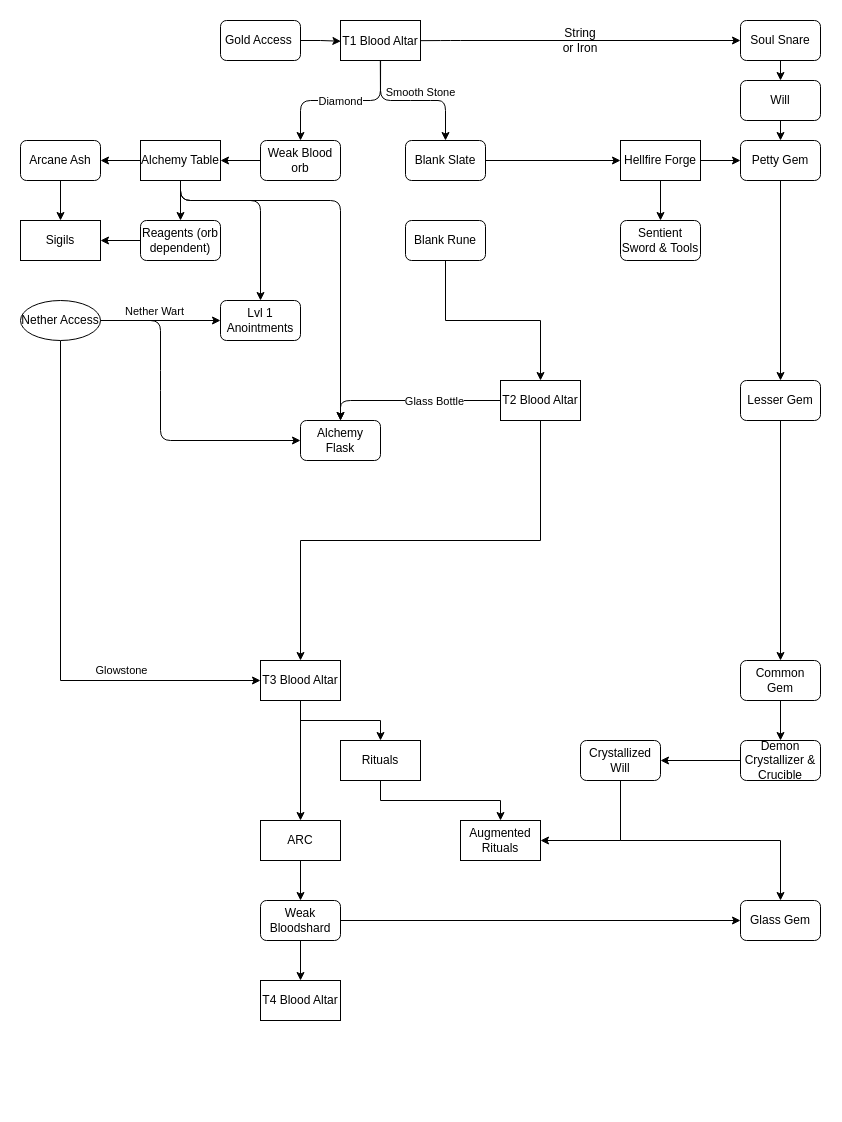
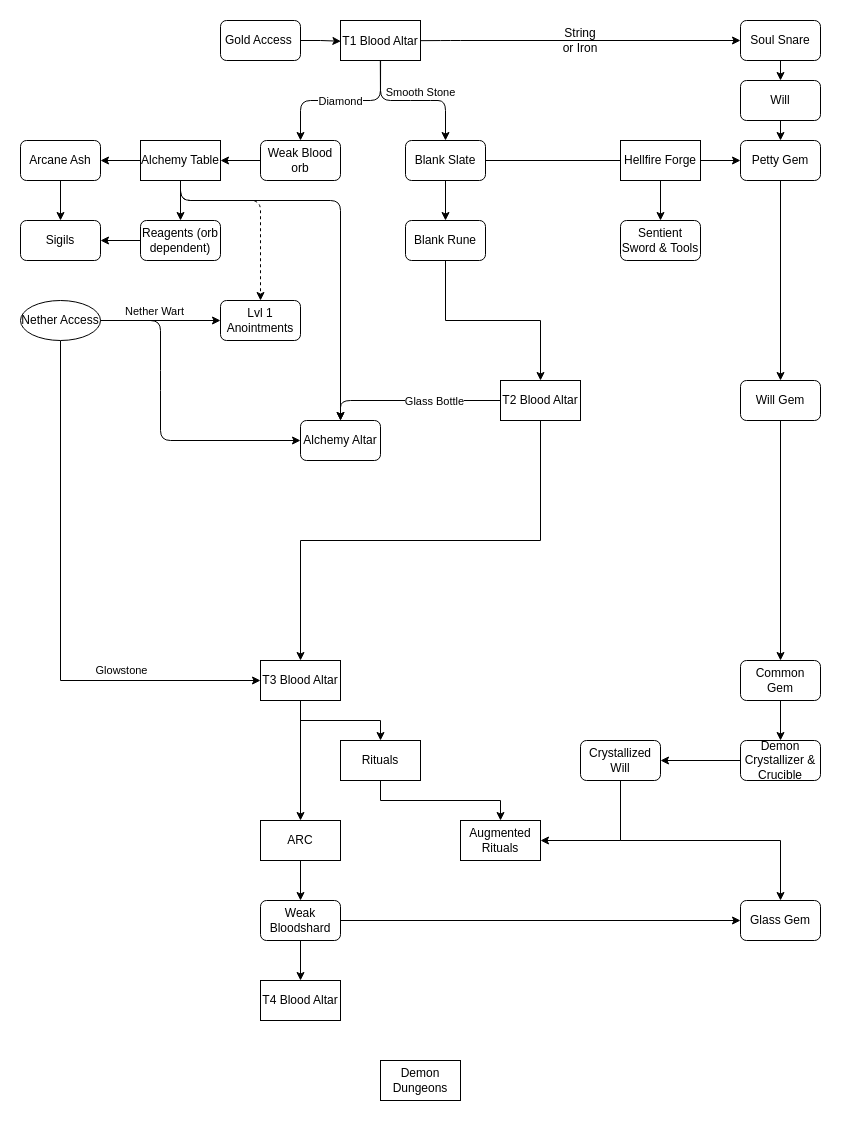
edge "Blank Slate" -> "Hellfire Forge": arrowhead classic -> none
edge "Blank Slate" -> "Blank Rune": added
node "Sigils": shape rectangle -> rounded rectangle
edge "Alchemy Table" -> "Lvl 1 Anointments": style solid -> dashed
node "Lesser Gem": label "Lesser Gem" -> "Will Gem"
node "Alchemy Flask": label "Alchemy Flask" -> "Alchemy Altar"
node "Demon Dungeons": added
